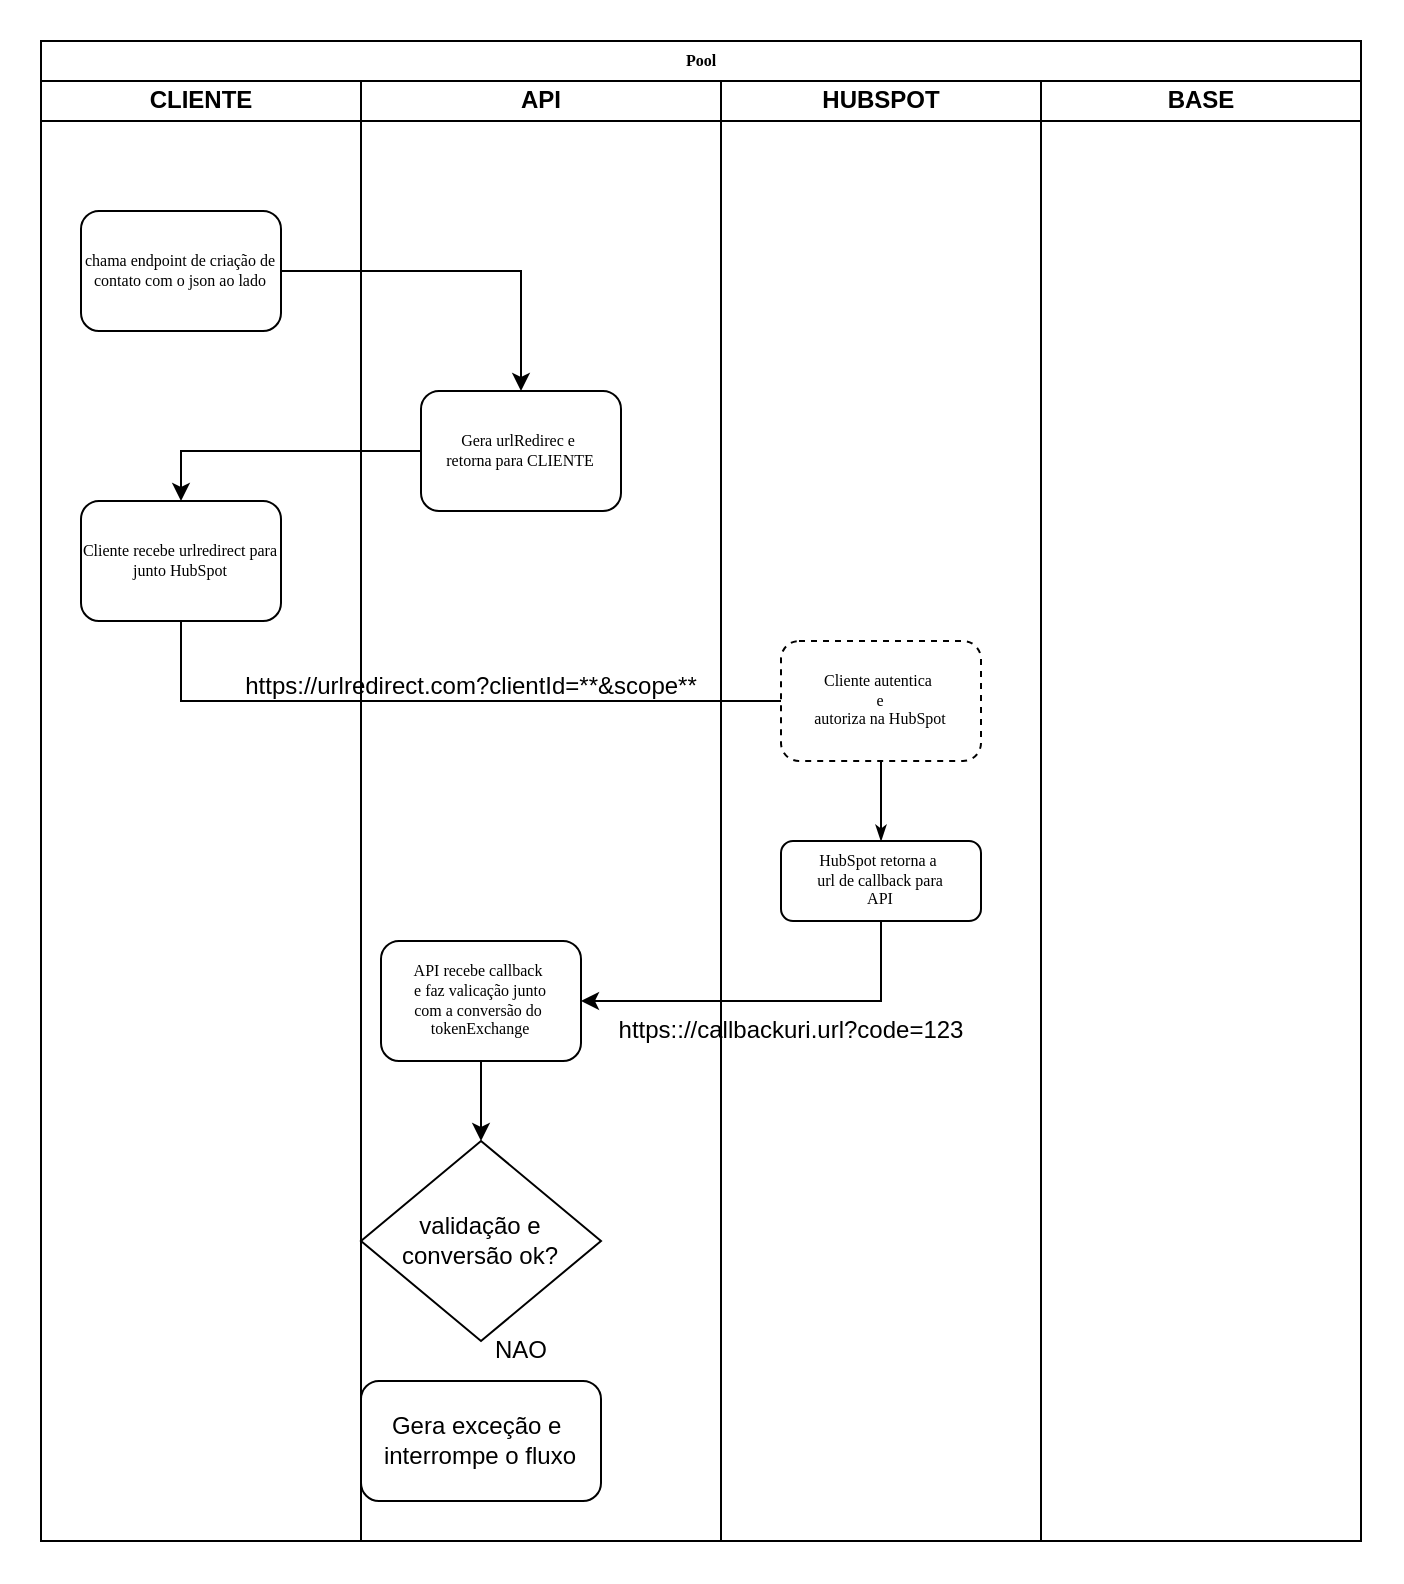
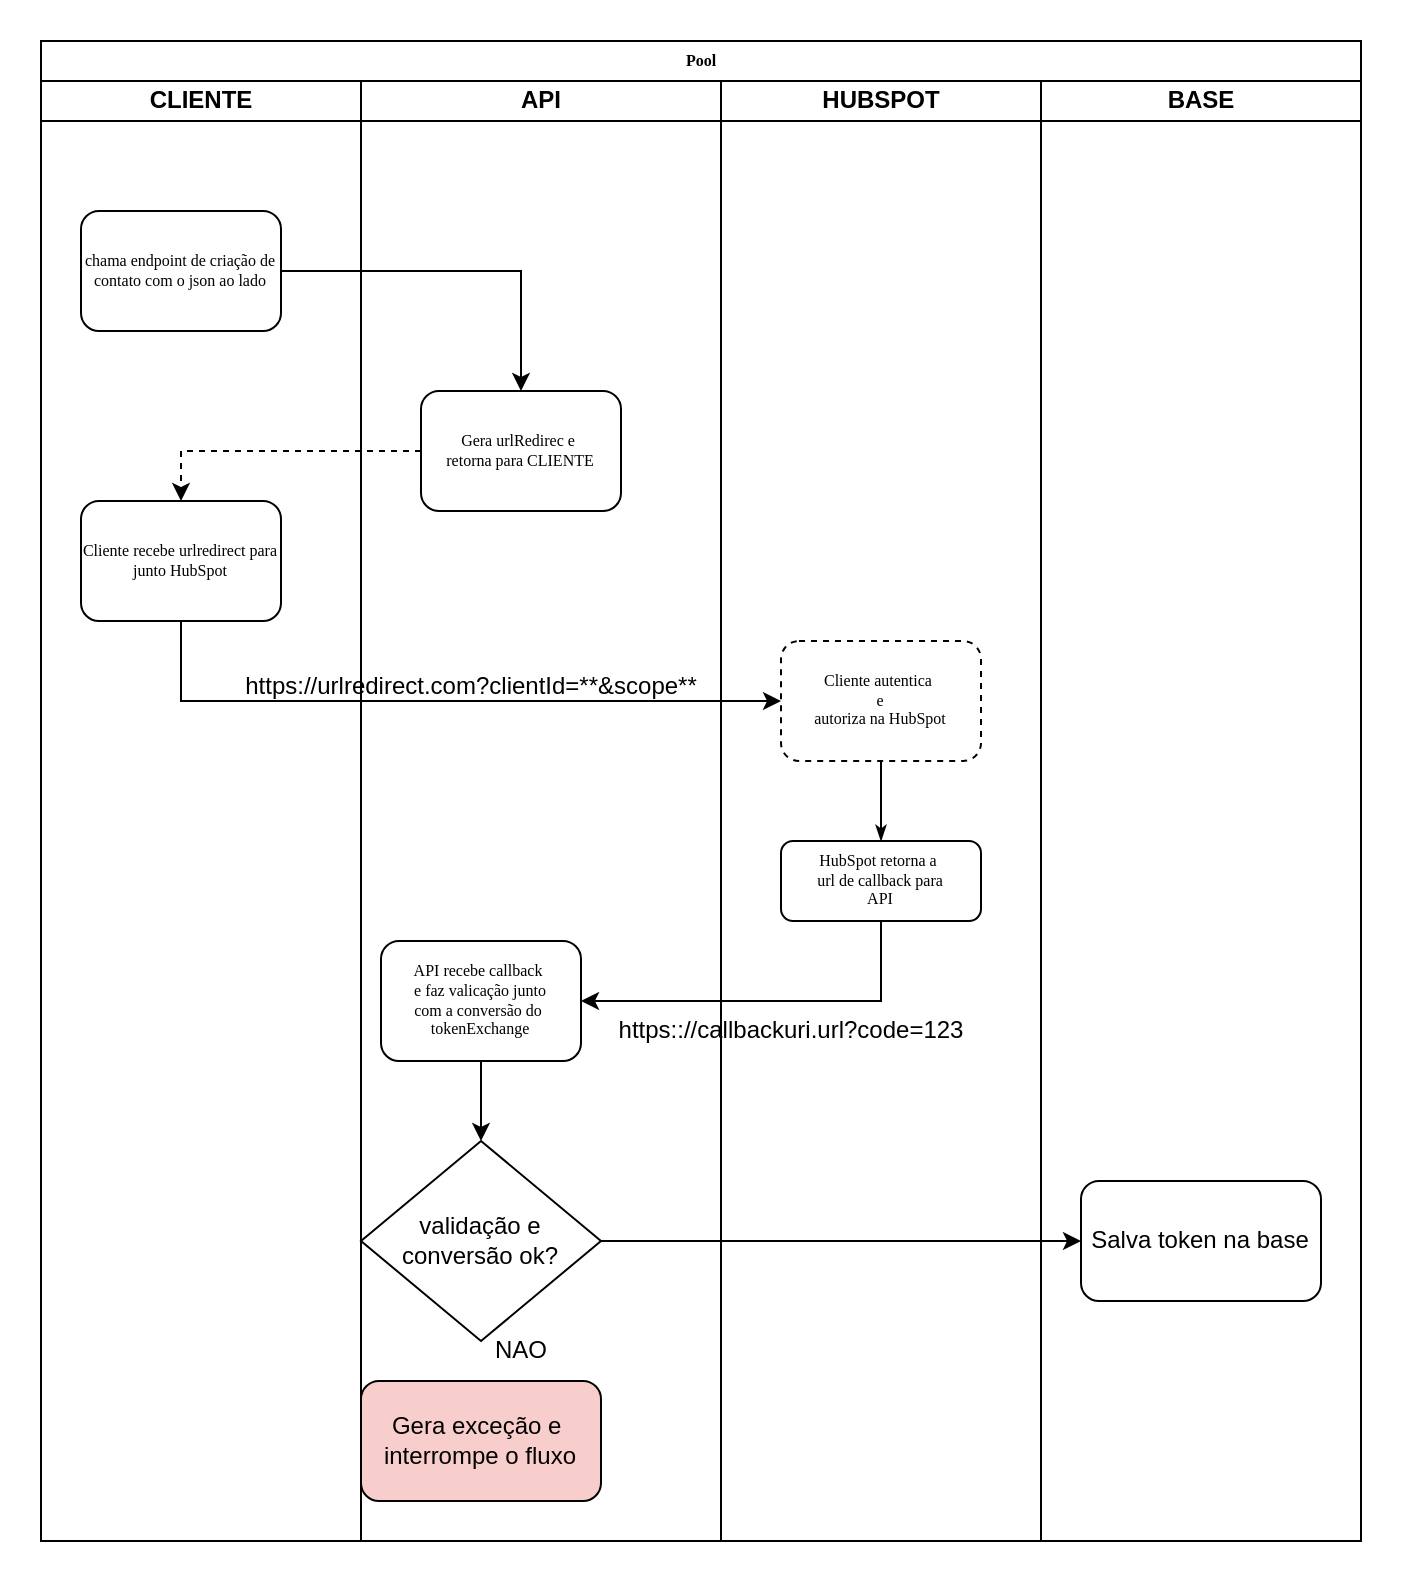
edge "Gera urlRedirec e retorna para CLIENTE" -> "Cliente recebe urlredirect para junto HubSpot": style solid -> dashed
edge "Cliente recebe urlredirect para junto HubSpot" -- "Cliente autentica e autoriza na HubSpot": arrowhead none -> classic
edge "validação e conversão ok?" -> "Salva token na base": added
node "Salva token na base": added
node "Gera exceção e interrompe o fluxo": fillcolor #ffffff -> #f8cecc
